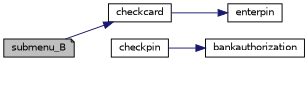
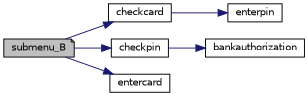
edge "submenu_B" -> "checkpin": added
node "entercard": added
